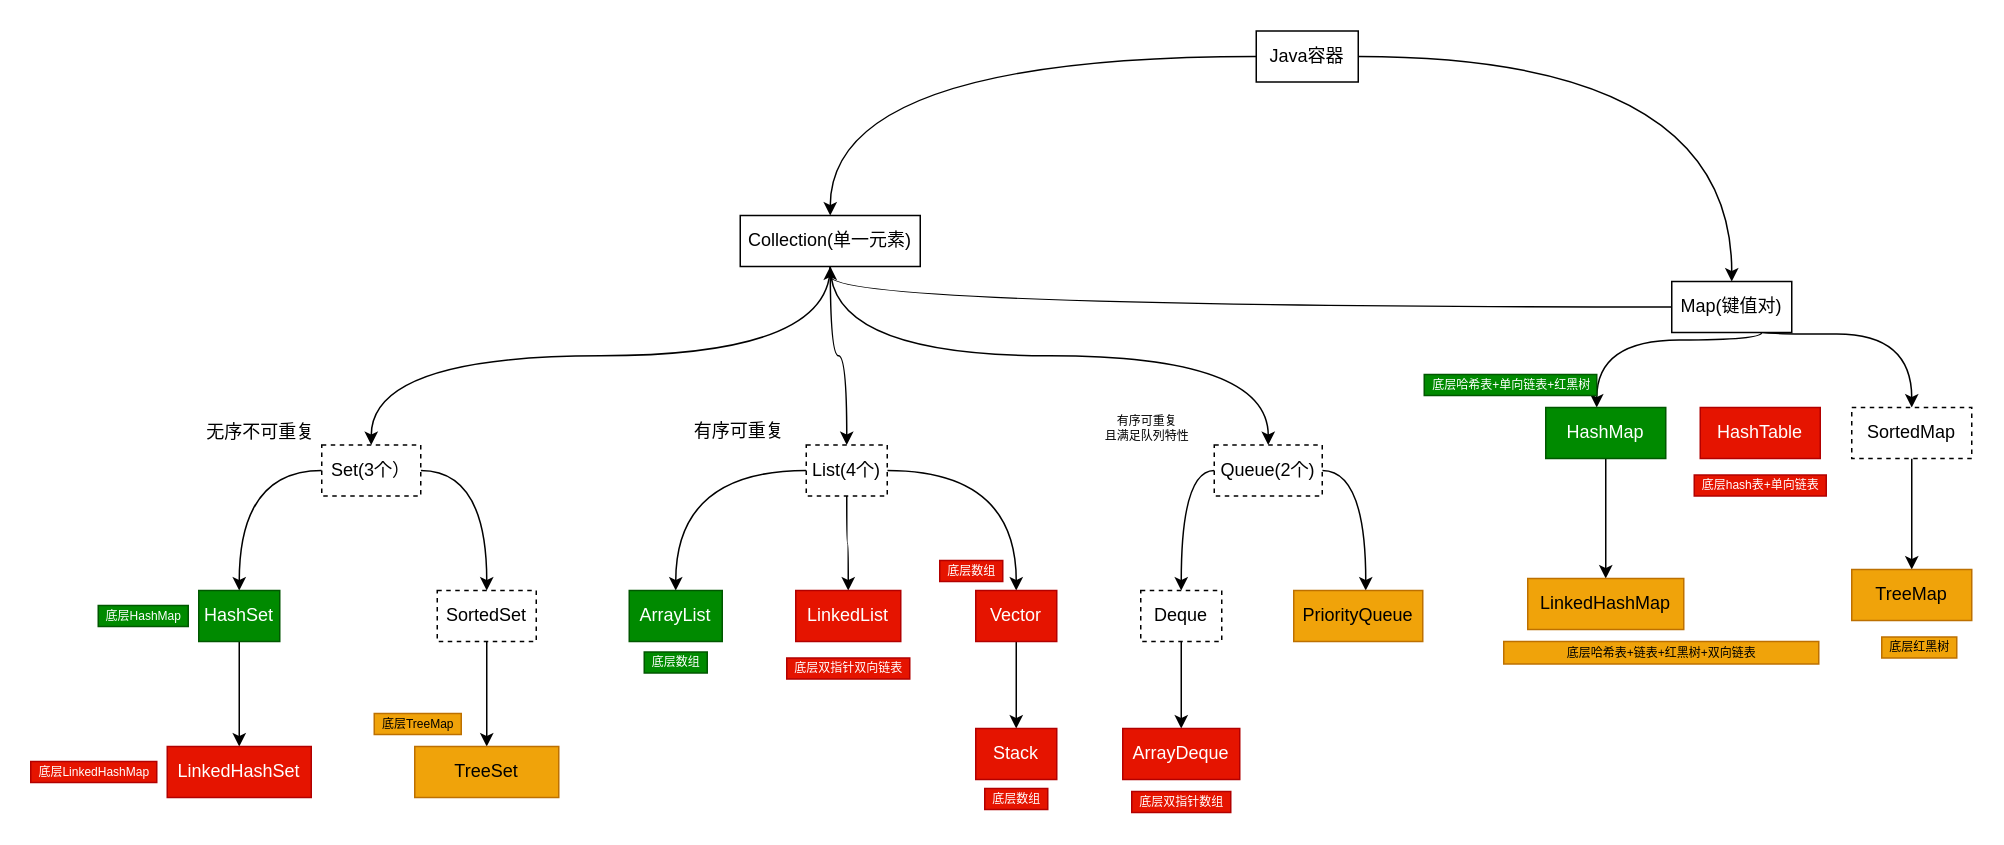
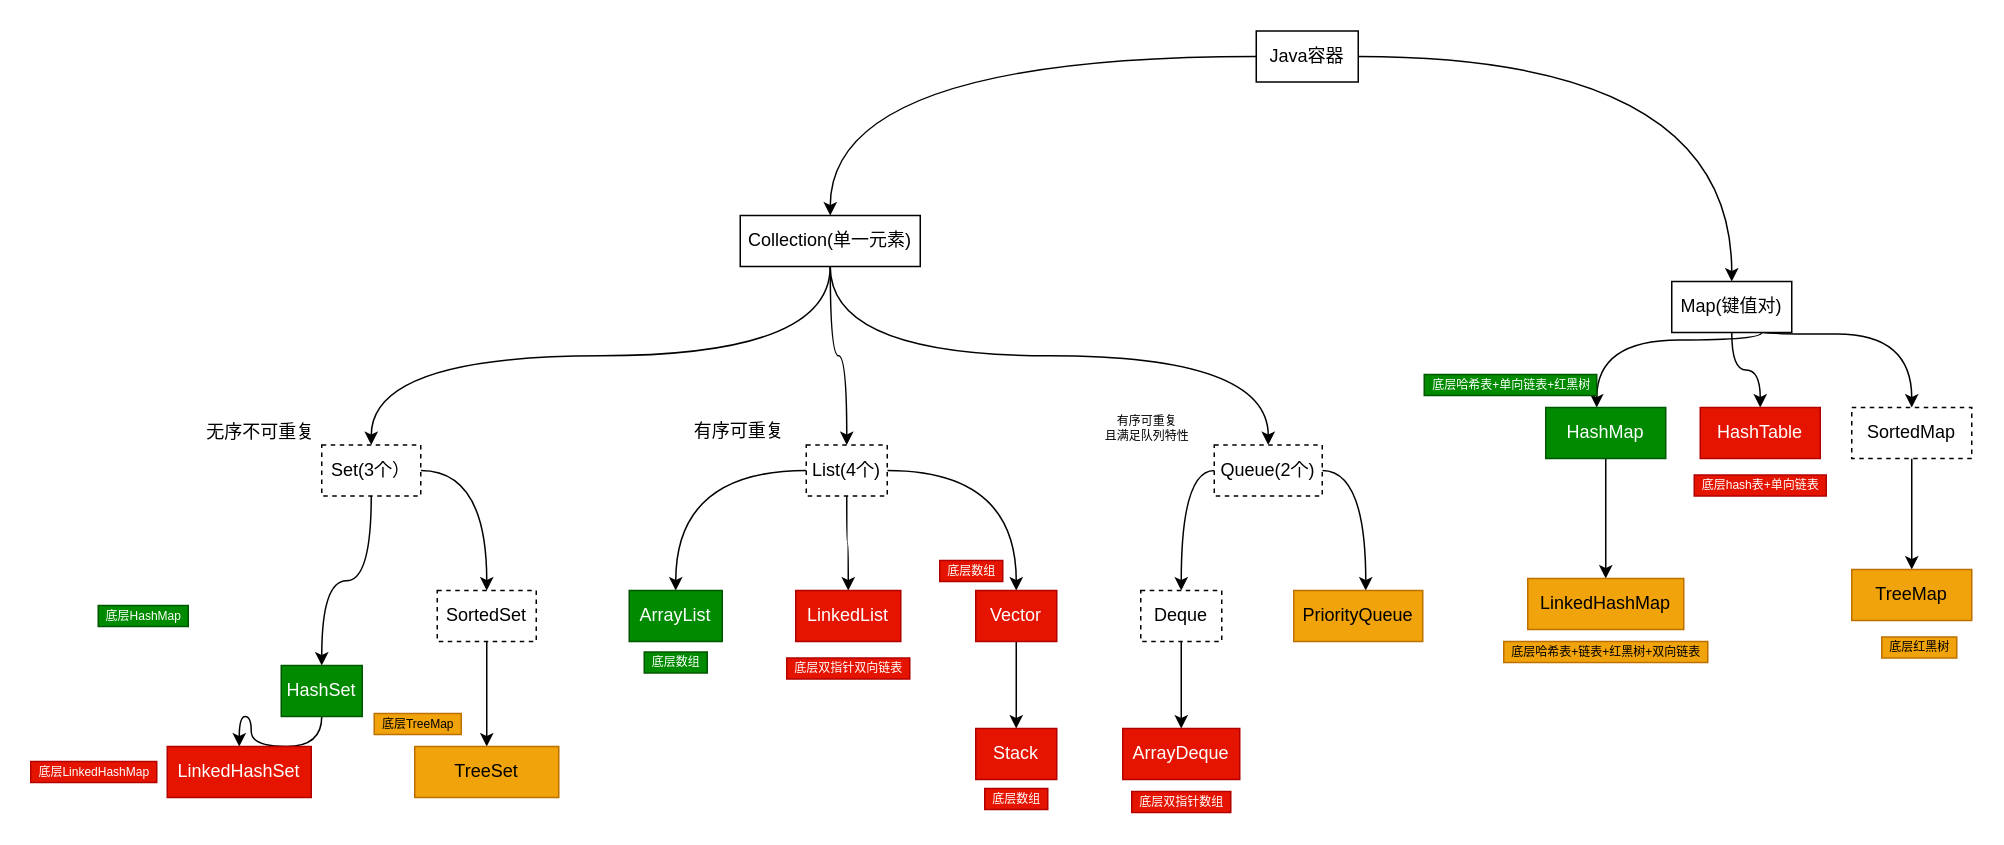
edge "Map(键值对)" -> "Collection(单一元素)": now "Map(键值对)" -> "HashTable"
node "HashSet": moved (239, 616) -> (322, 691)
node "底层哈希表+链表+红黑树+双向链表": size 315x23 -> 204x21
